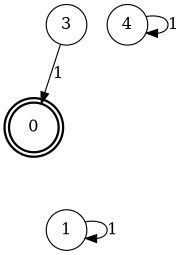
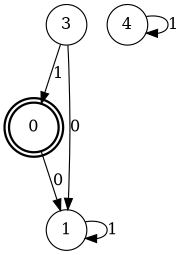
edge "3" -> "1": added, label "0"
edge "0" -> "1": added, label "0"
